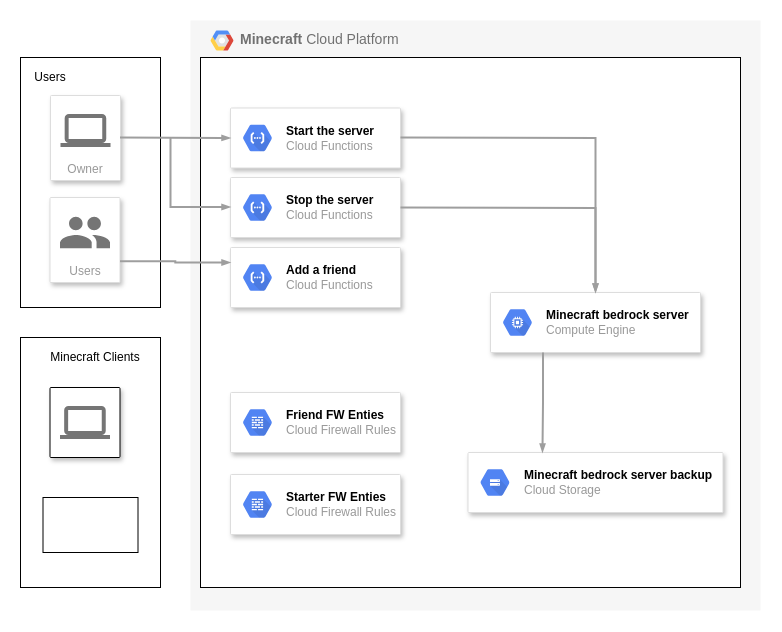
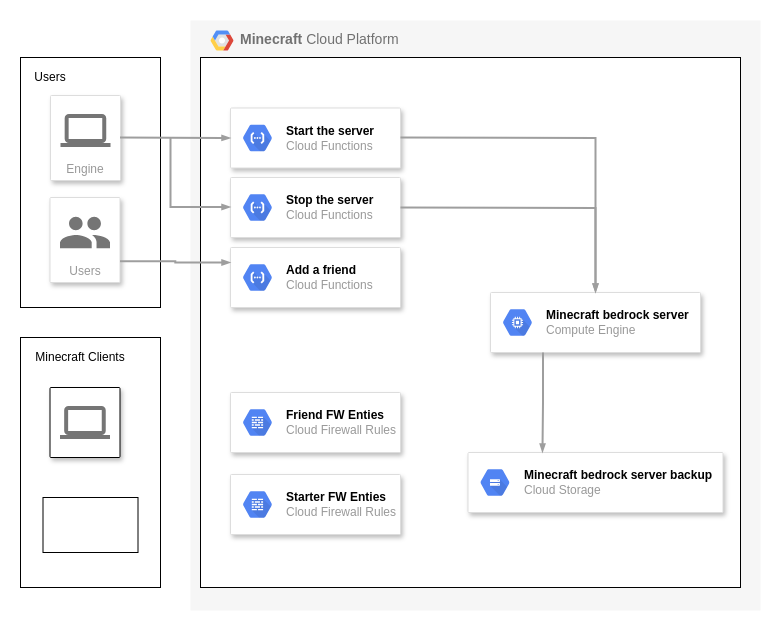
node "Owner": label "Owner" -> "Engine"
node "Minecraft Clients": moved (96, 358) -> (81, 358)
